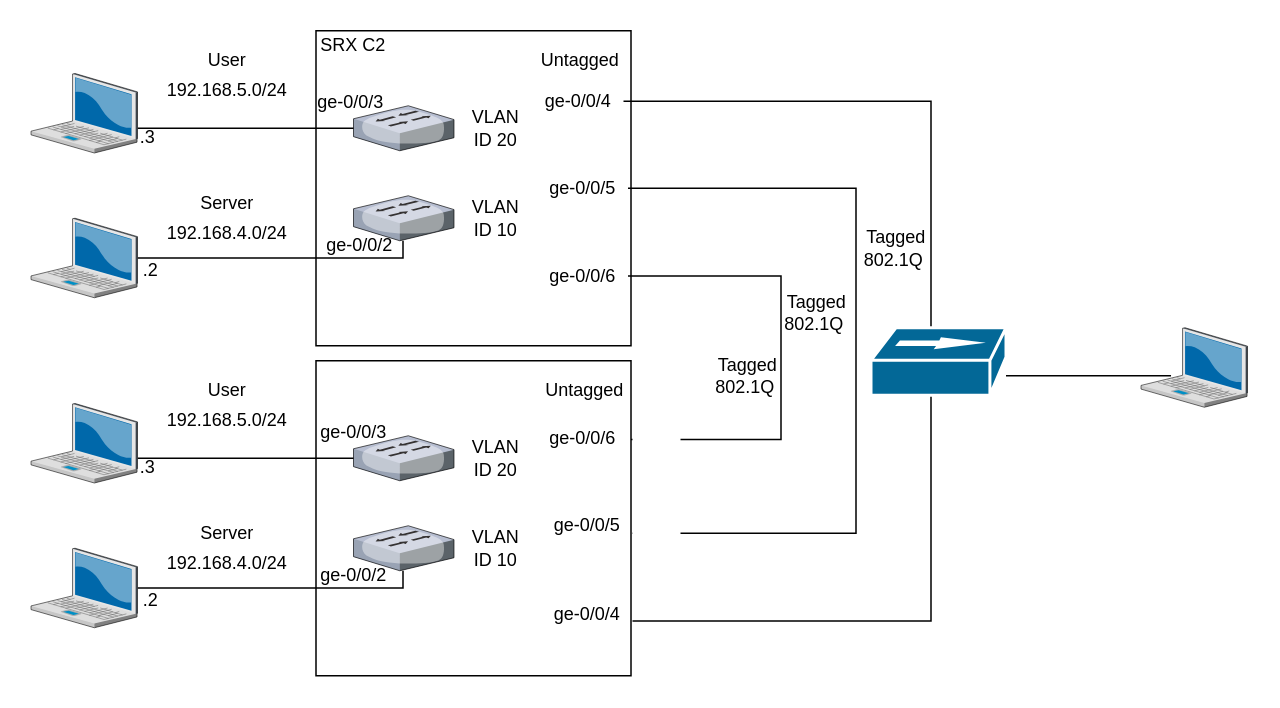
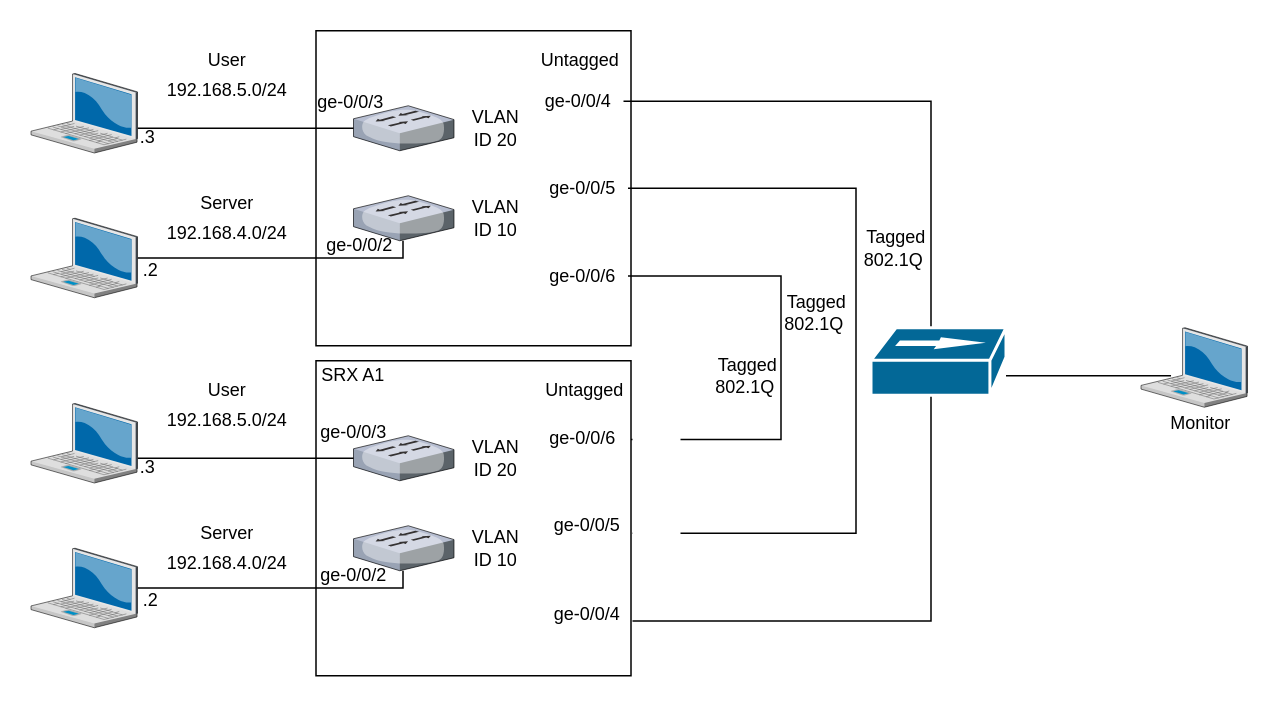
node "SRX C2": removed
node "SRX A1": added
node "Monitor": added
